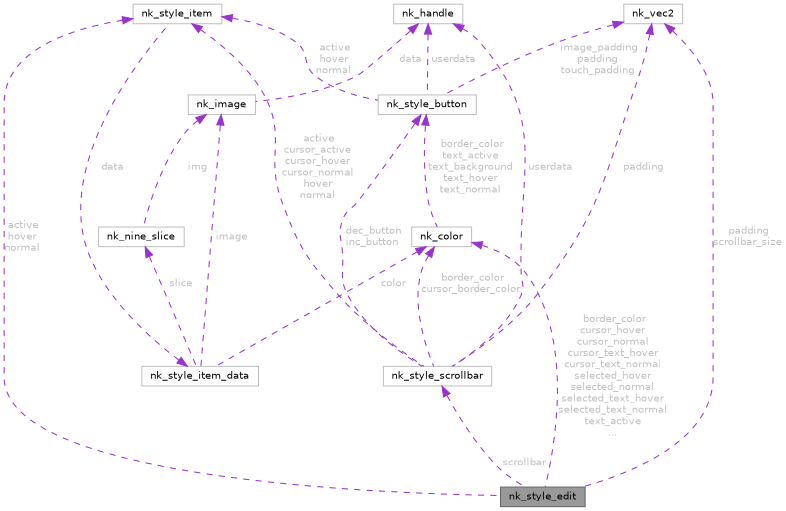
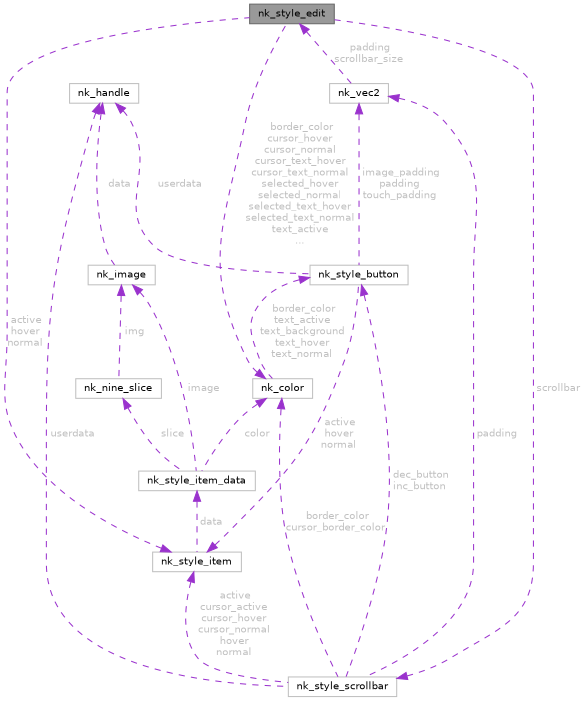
edge "nk_style_edit" -> "nk_vec2": reversed
